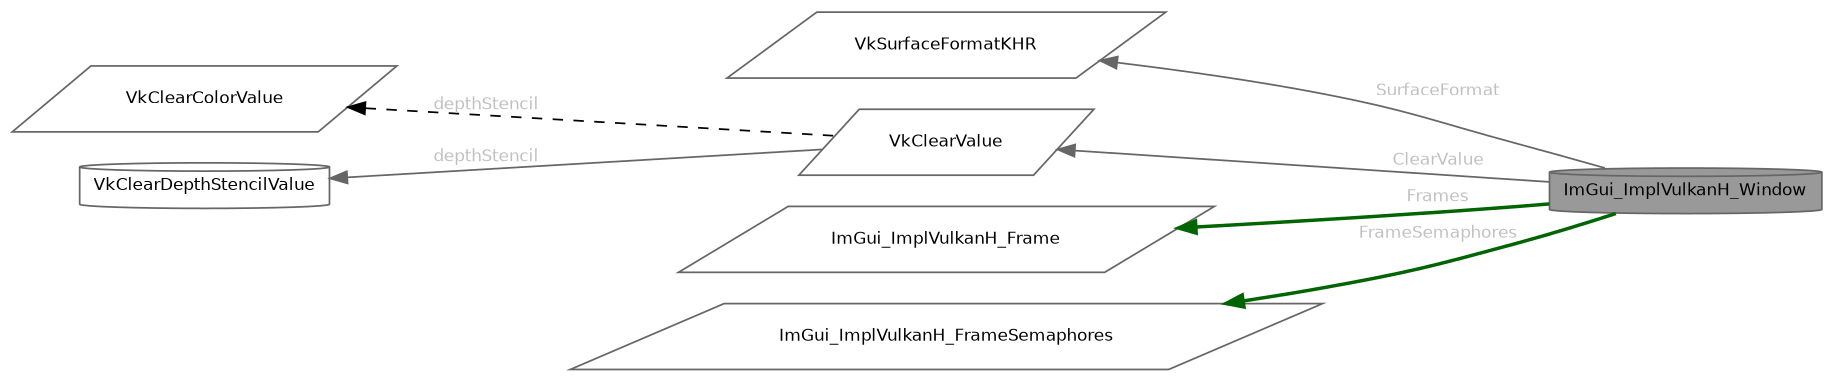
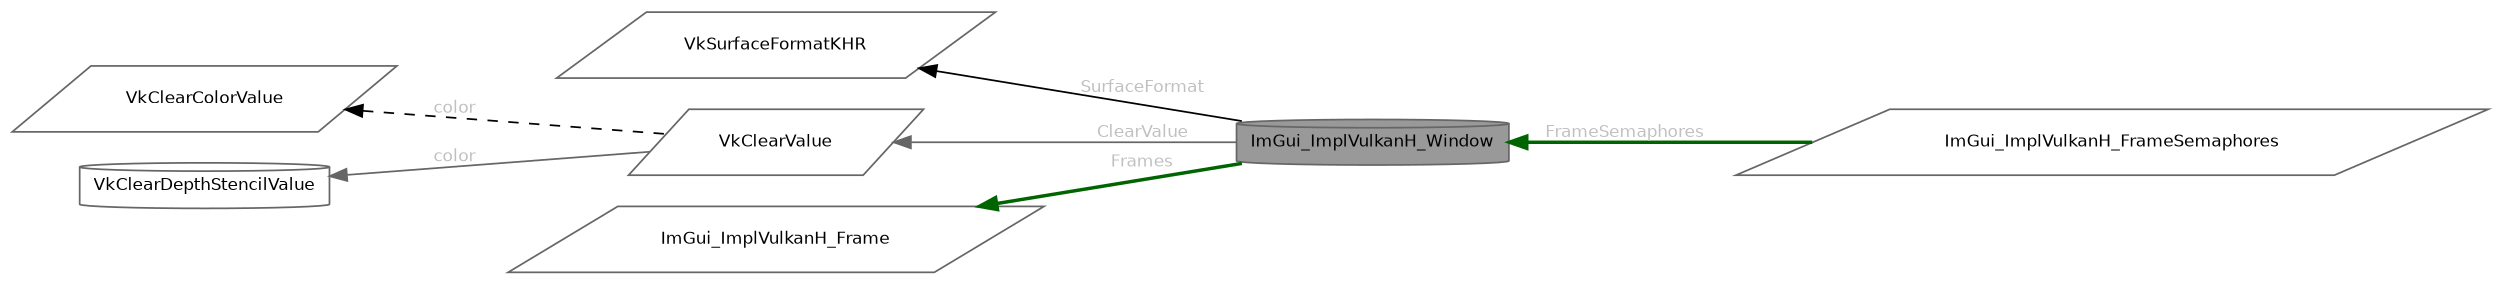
edge "ImGui_ImplVulkanH_Window" -> "VkSurfaceFormatKHR": color gray40 -> black
edge "VkClearValue" -> "VkClearColorValue": label " depthStencil" -> " color"
edge "VkClearValue" -> "VkClearDepthStencilValue": label " depthStencil" -> " color"
edge "ImGui_ImplVulkanH_Window" -> "ImGui_ImplVulkanH_FrameSemaphores": reversed
